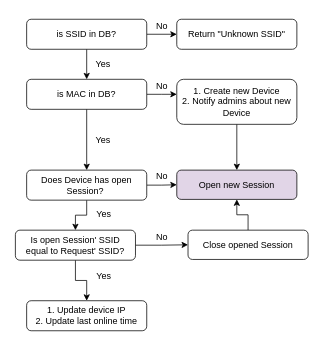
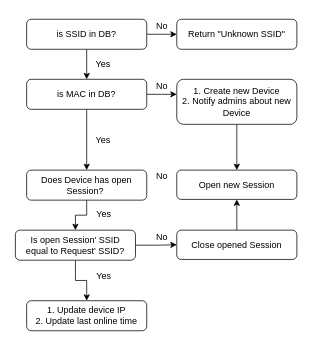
edge "Does Device has open Session?" -> "Open new Session": removed
node "Open new Session": fillcolor #e1d5e7 -> #ffffff
node "Close opened Session": moved (248, 245) -> (237, 245)
